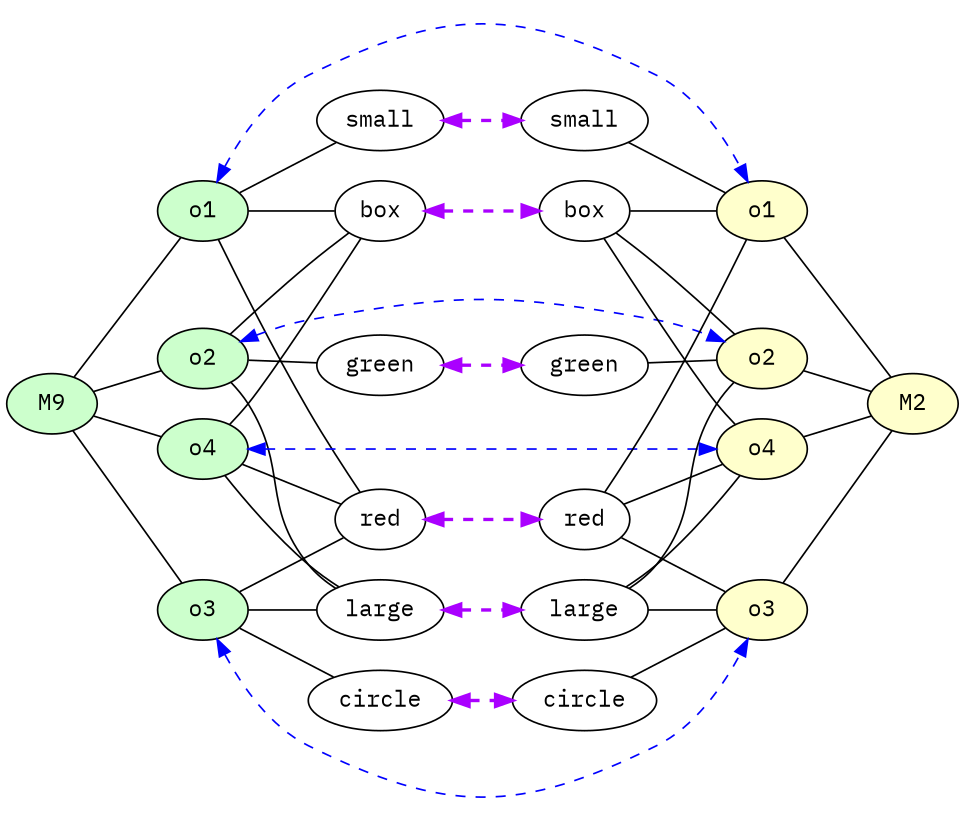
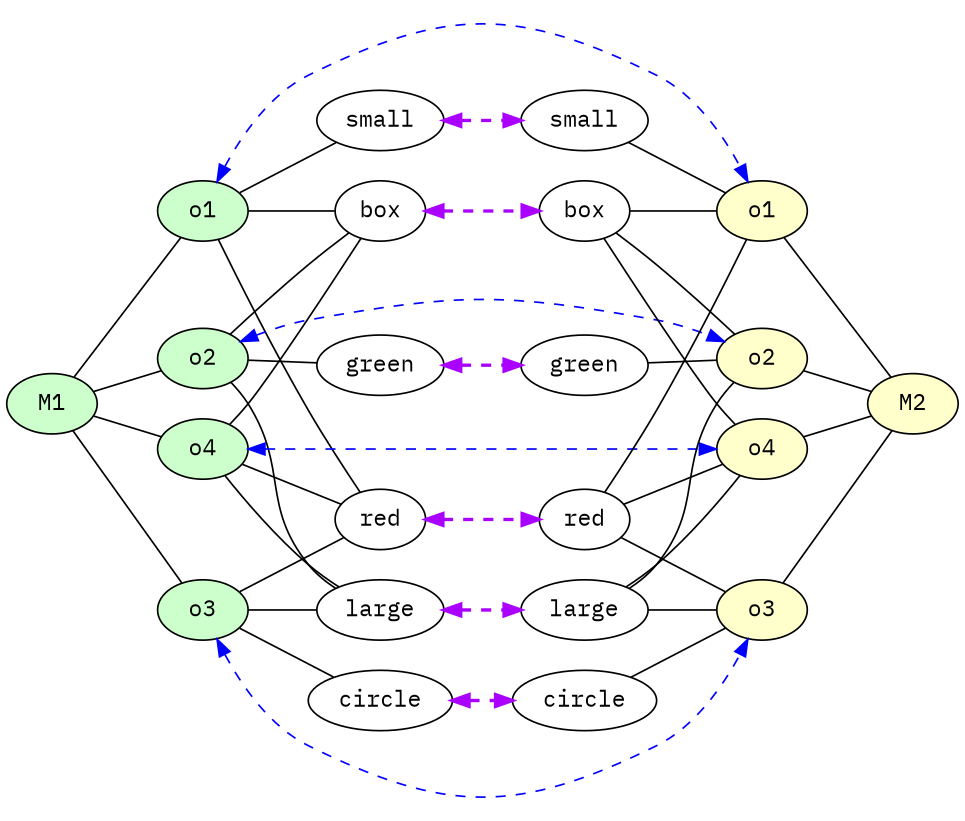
node "M9": label "M9" -> "M1"
